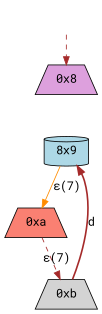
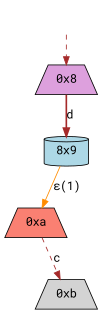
edge "8x9" -> "0xa": label "ε(7)" -> "ε(1)"
edge "0xb" -> "8x9": now "0x8" -> "8x9"
edge "0xa" -> "0xb": label "ε(7)" -> "c"
